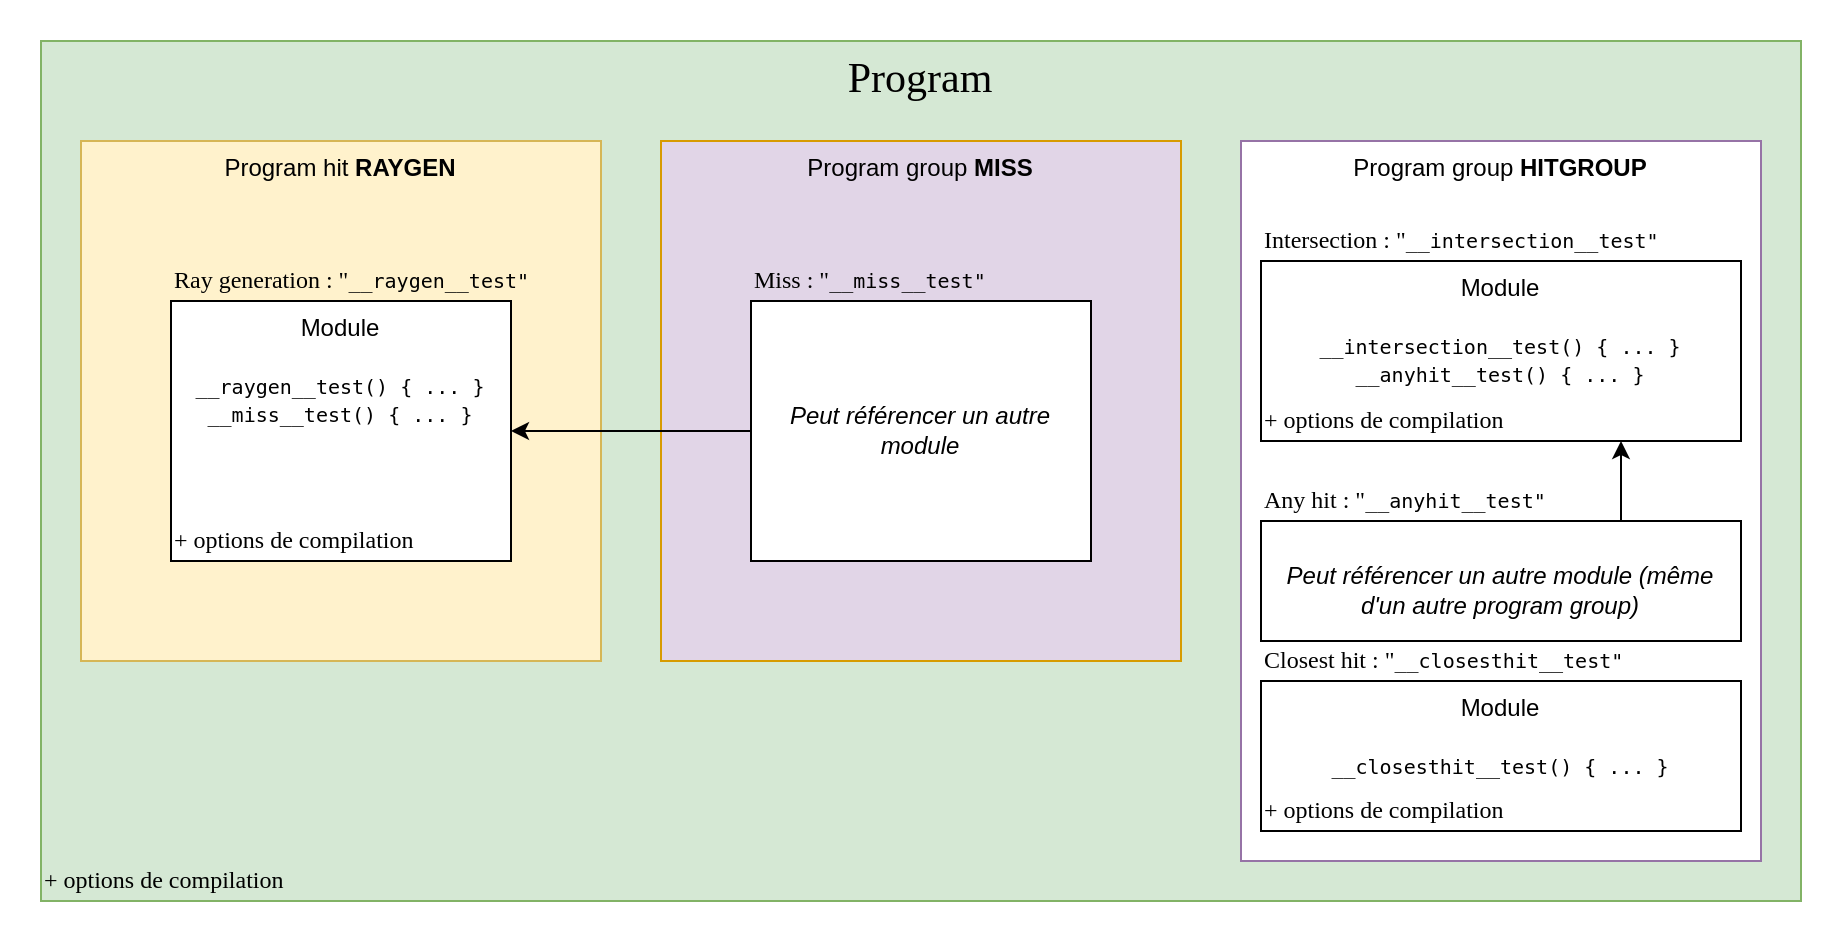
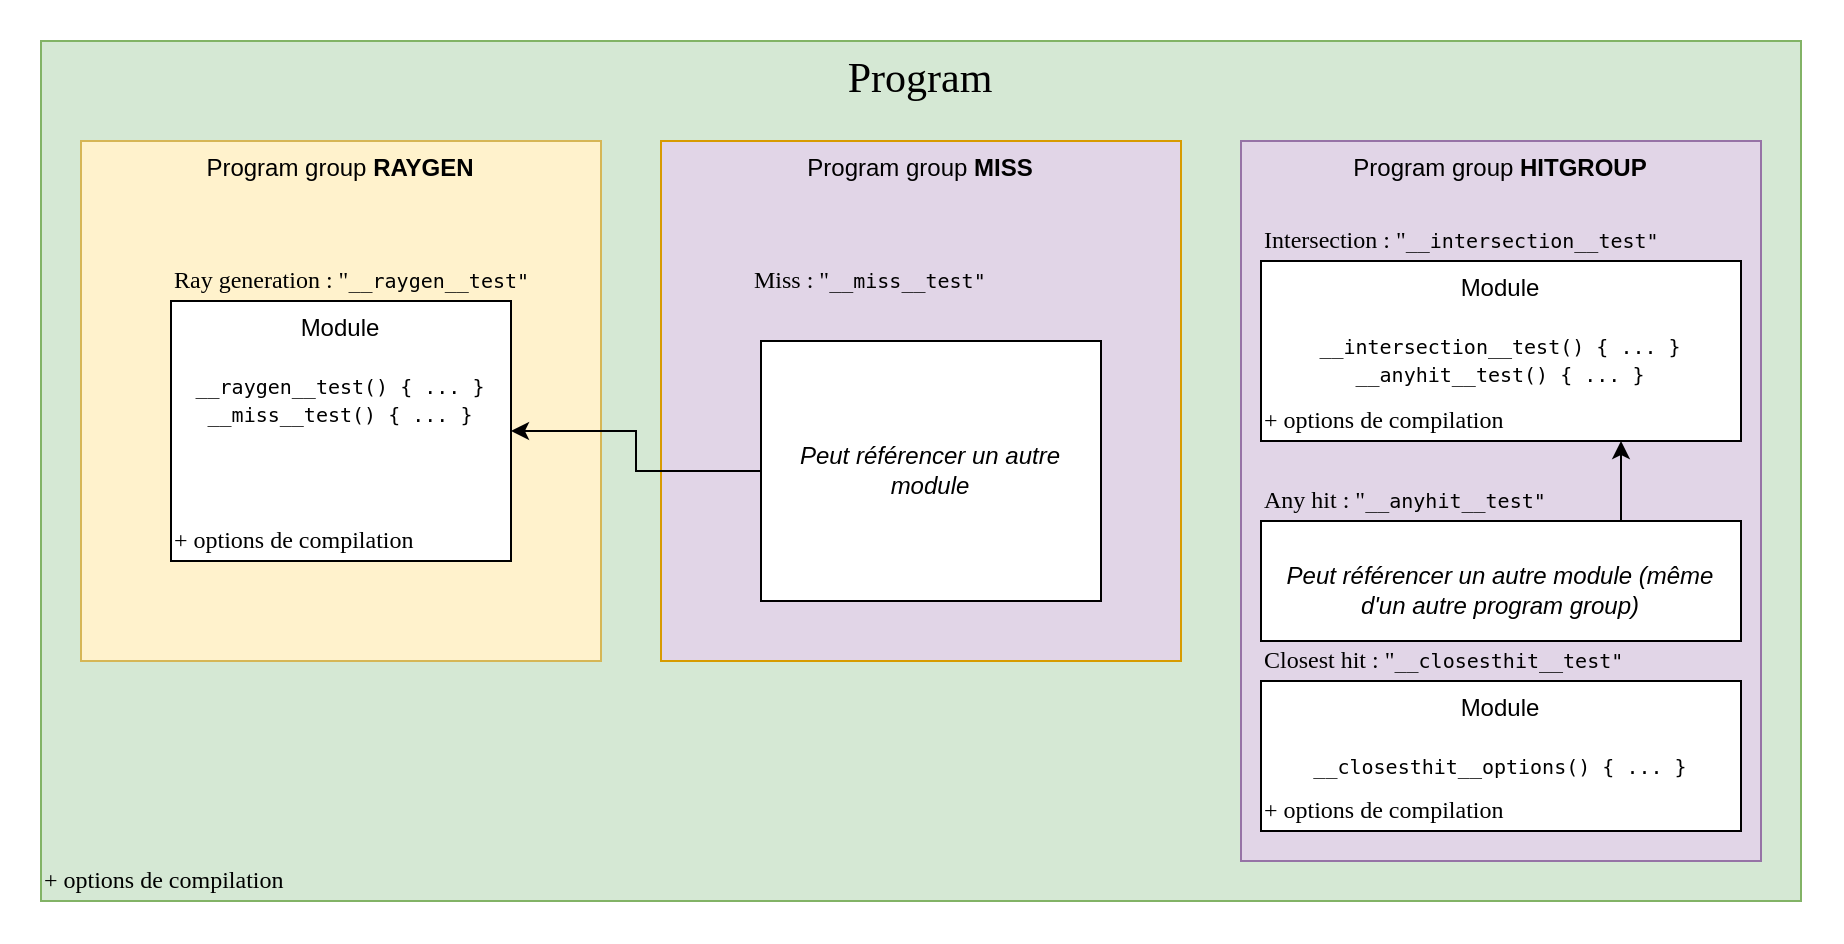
node "Program hit RAYGEN": label "Program hit RAYGEN" -> "Program group RAYGEN"
node "Peut référencer un autre module": moved (921, 431) -> (931, 471)
node "Program group HITGROUP": fillcolor #ffffff -> #e1d5e7
node "Module __closesthit__test() { ... }": label "Module __closesthit__test() { ... }" -> "Module __closesthit__options() { ... }"
